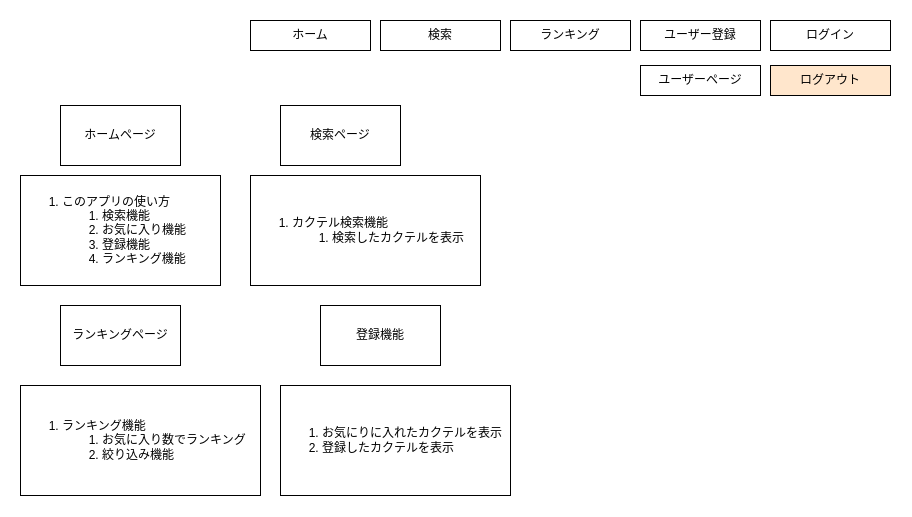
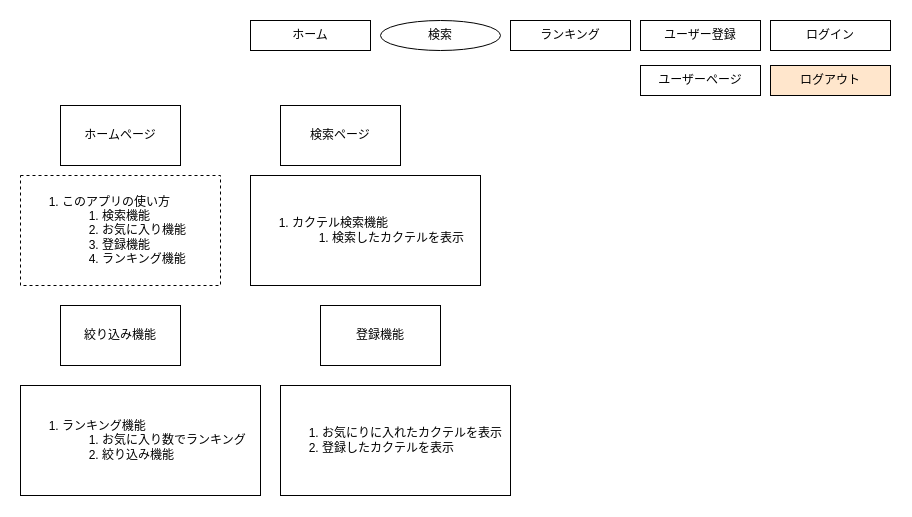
node "検索": shape rectangle -> ellipse
node "このアプリの使い方 検索機能 お気に入り機能 登録機能 ランキング機能": style solid -> dashed
node "ランキングページ": label "ランキングページ" -> "絞り込み機能"
